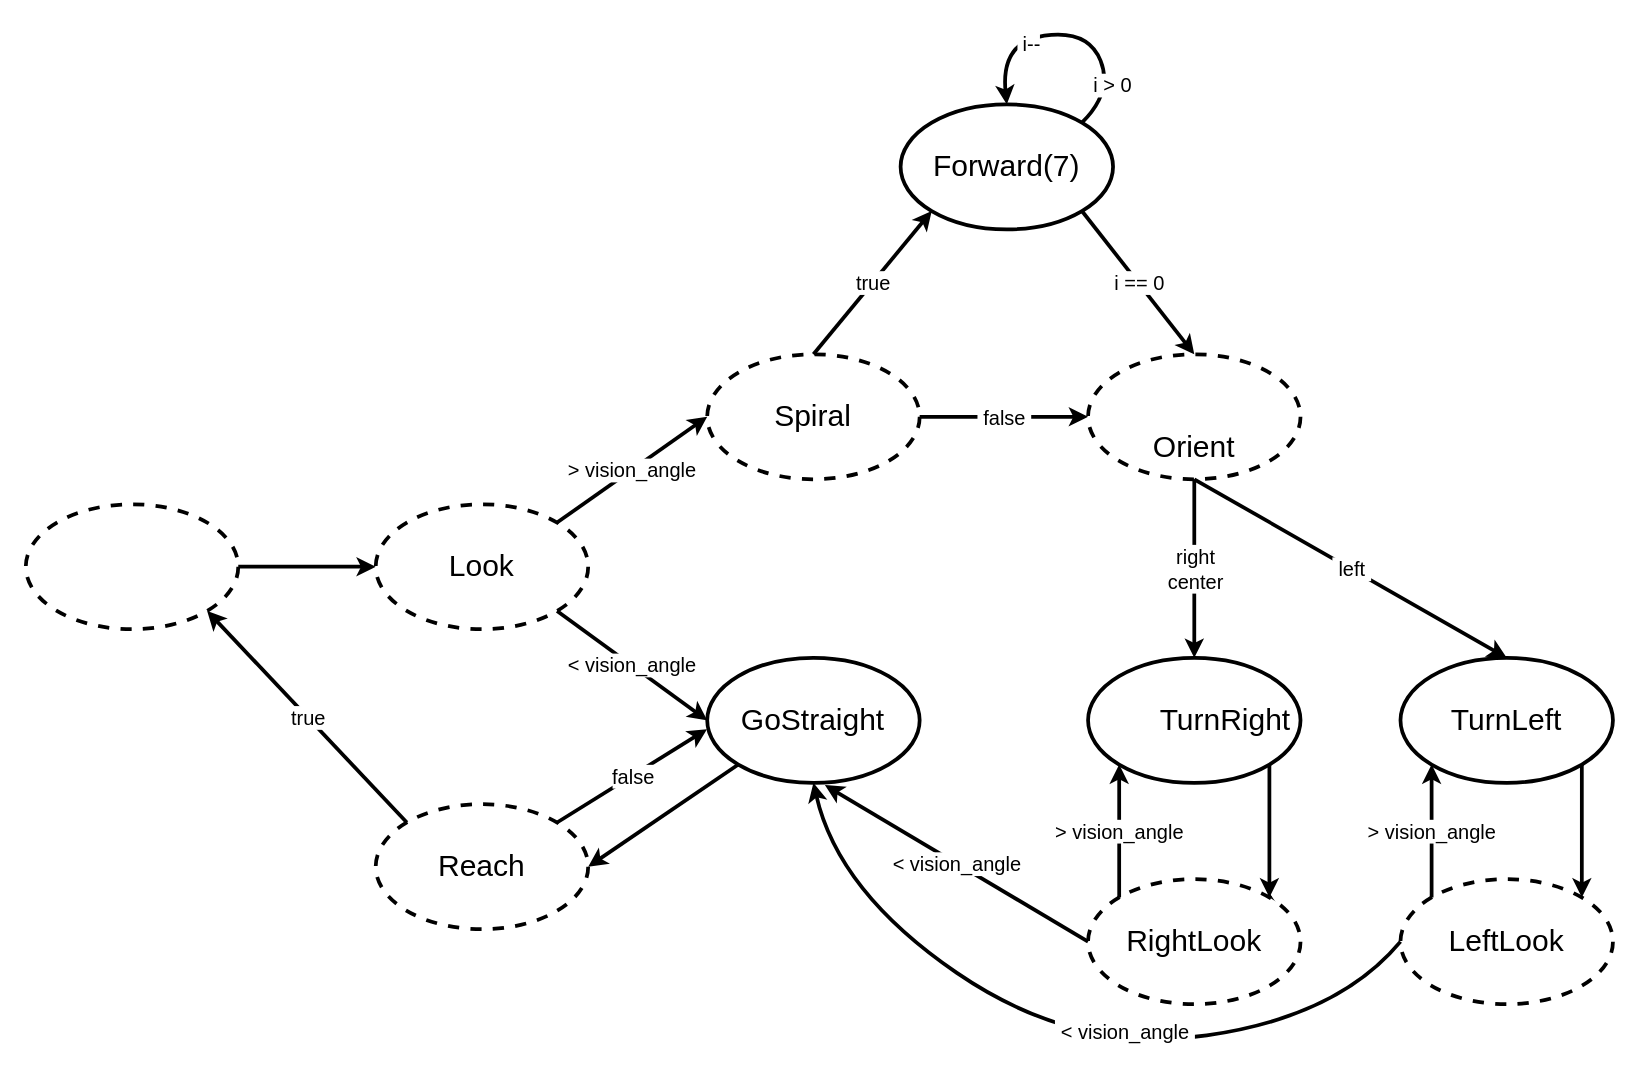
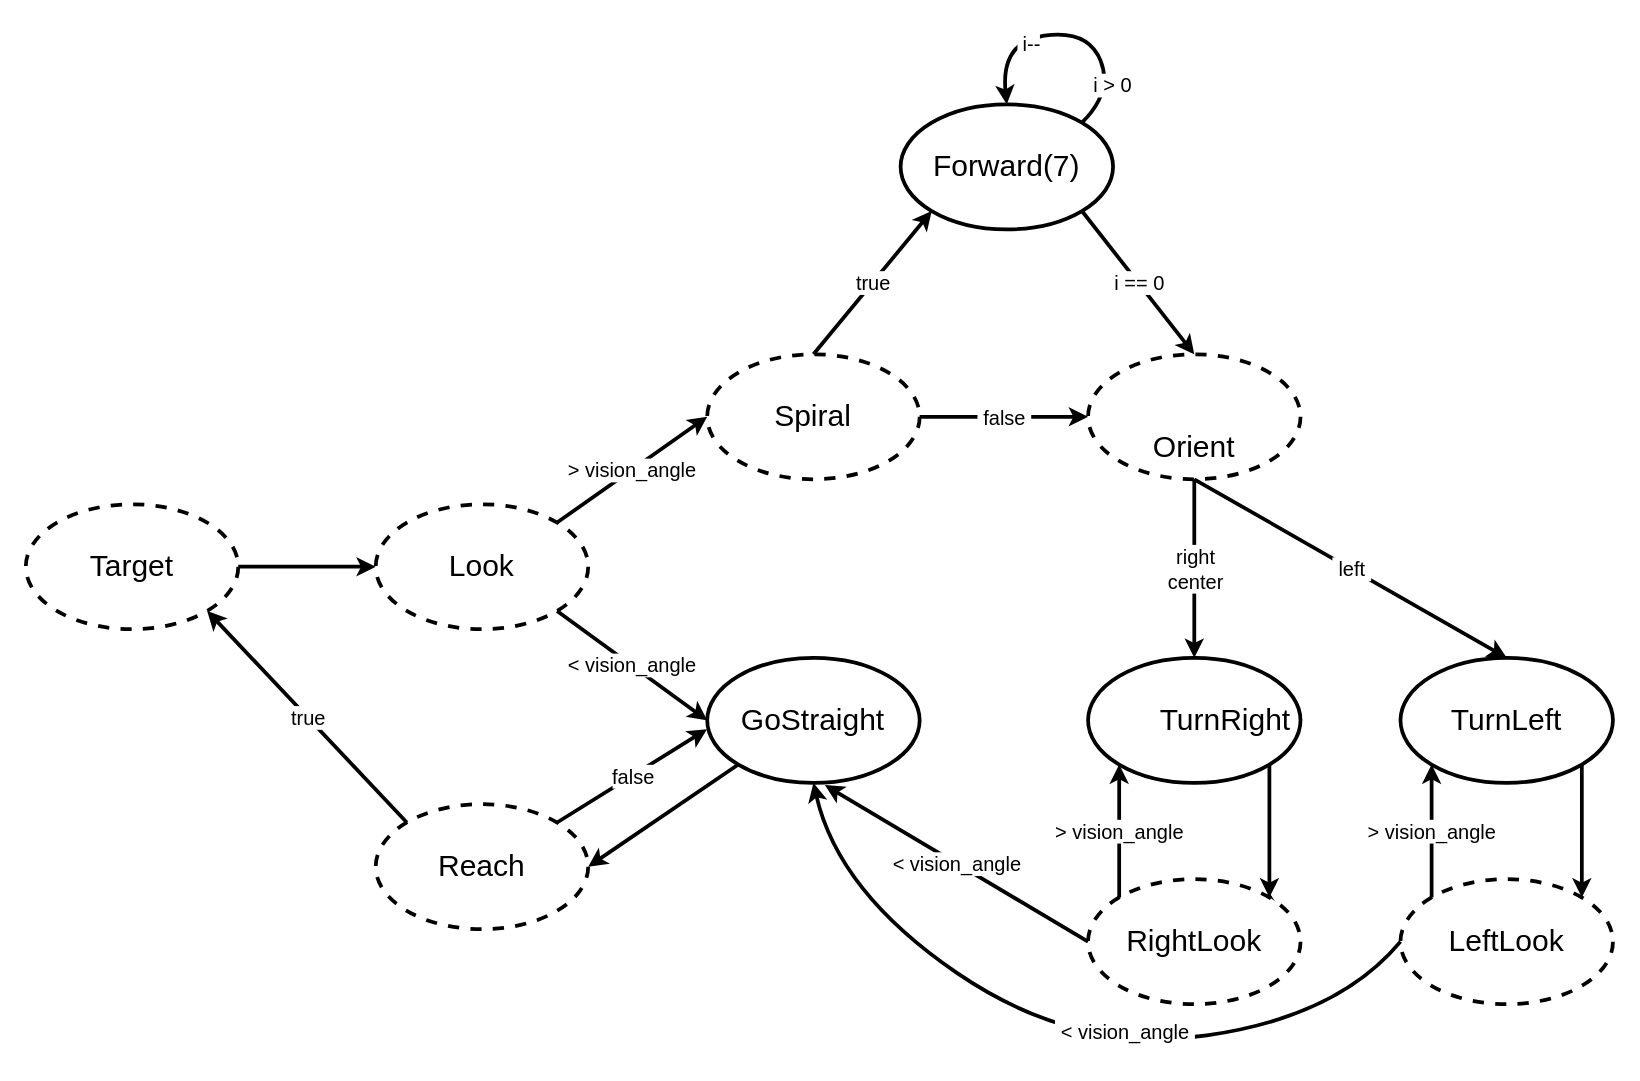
node "Target": added
